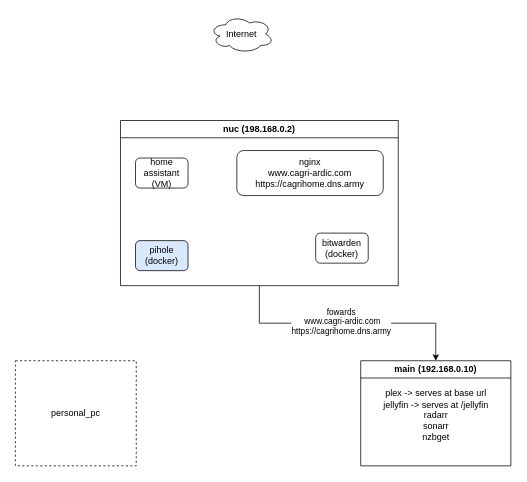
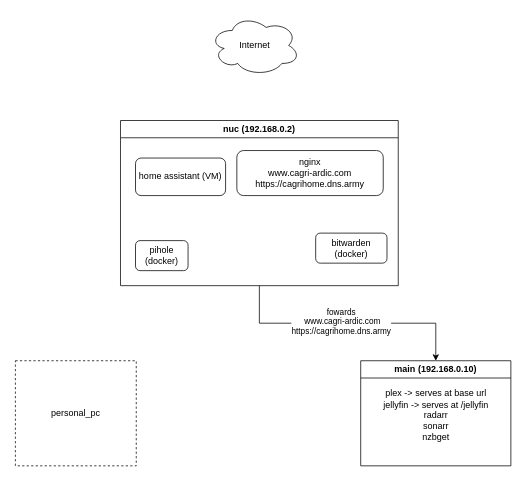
node "Internet": size 64x38 -> 90x60
node "nuc (198.168.0.2)": label "nuc (198.168.0.2)" -> "nuc (192.168.0.2)"
node "home assistant (VM)": size 53x30 -> 90x38
node "bitwarden (docker)": size 53x30 -> 71x30
node "pihole (docker)": fillcolor #dae8fc -> #ffffff
